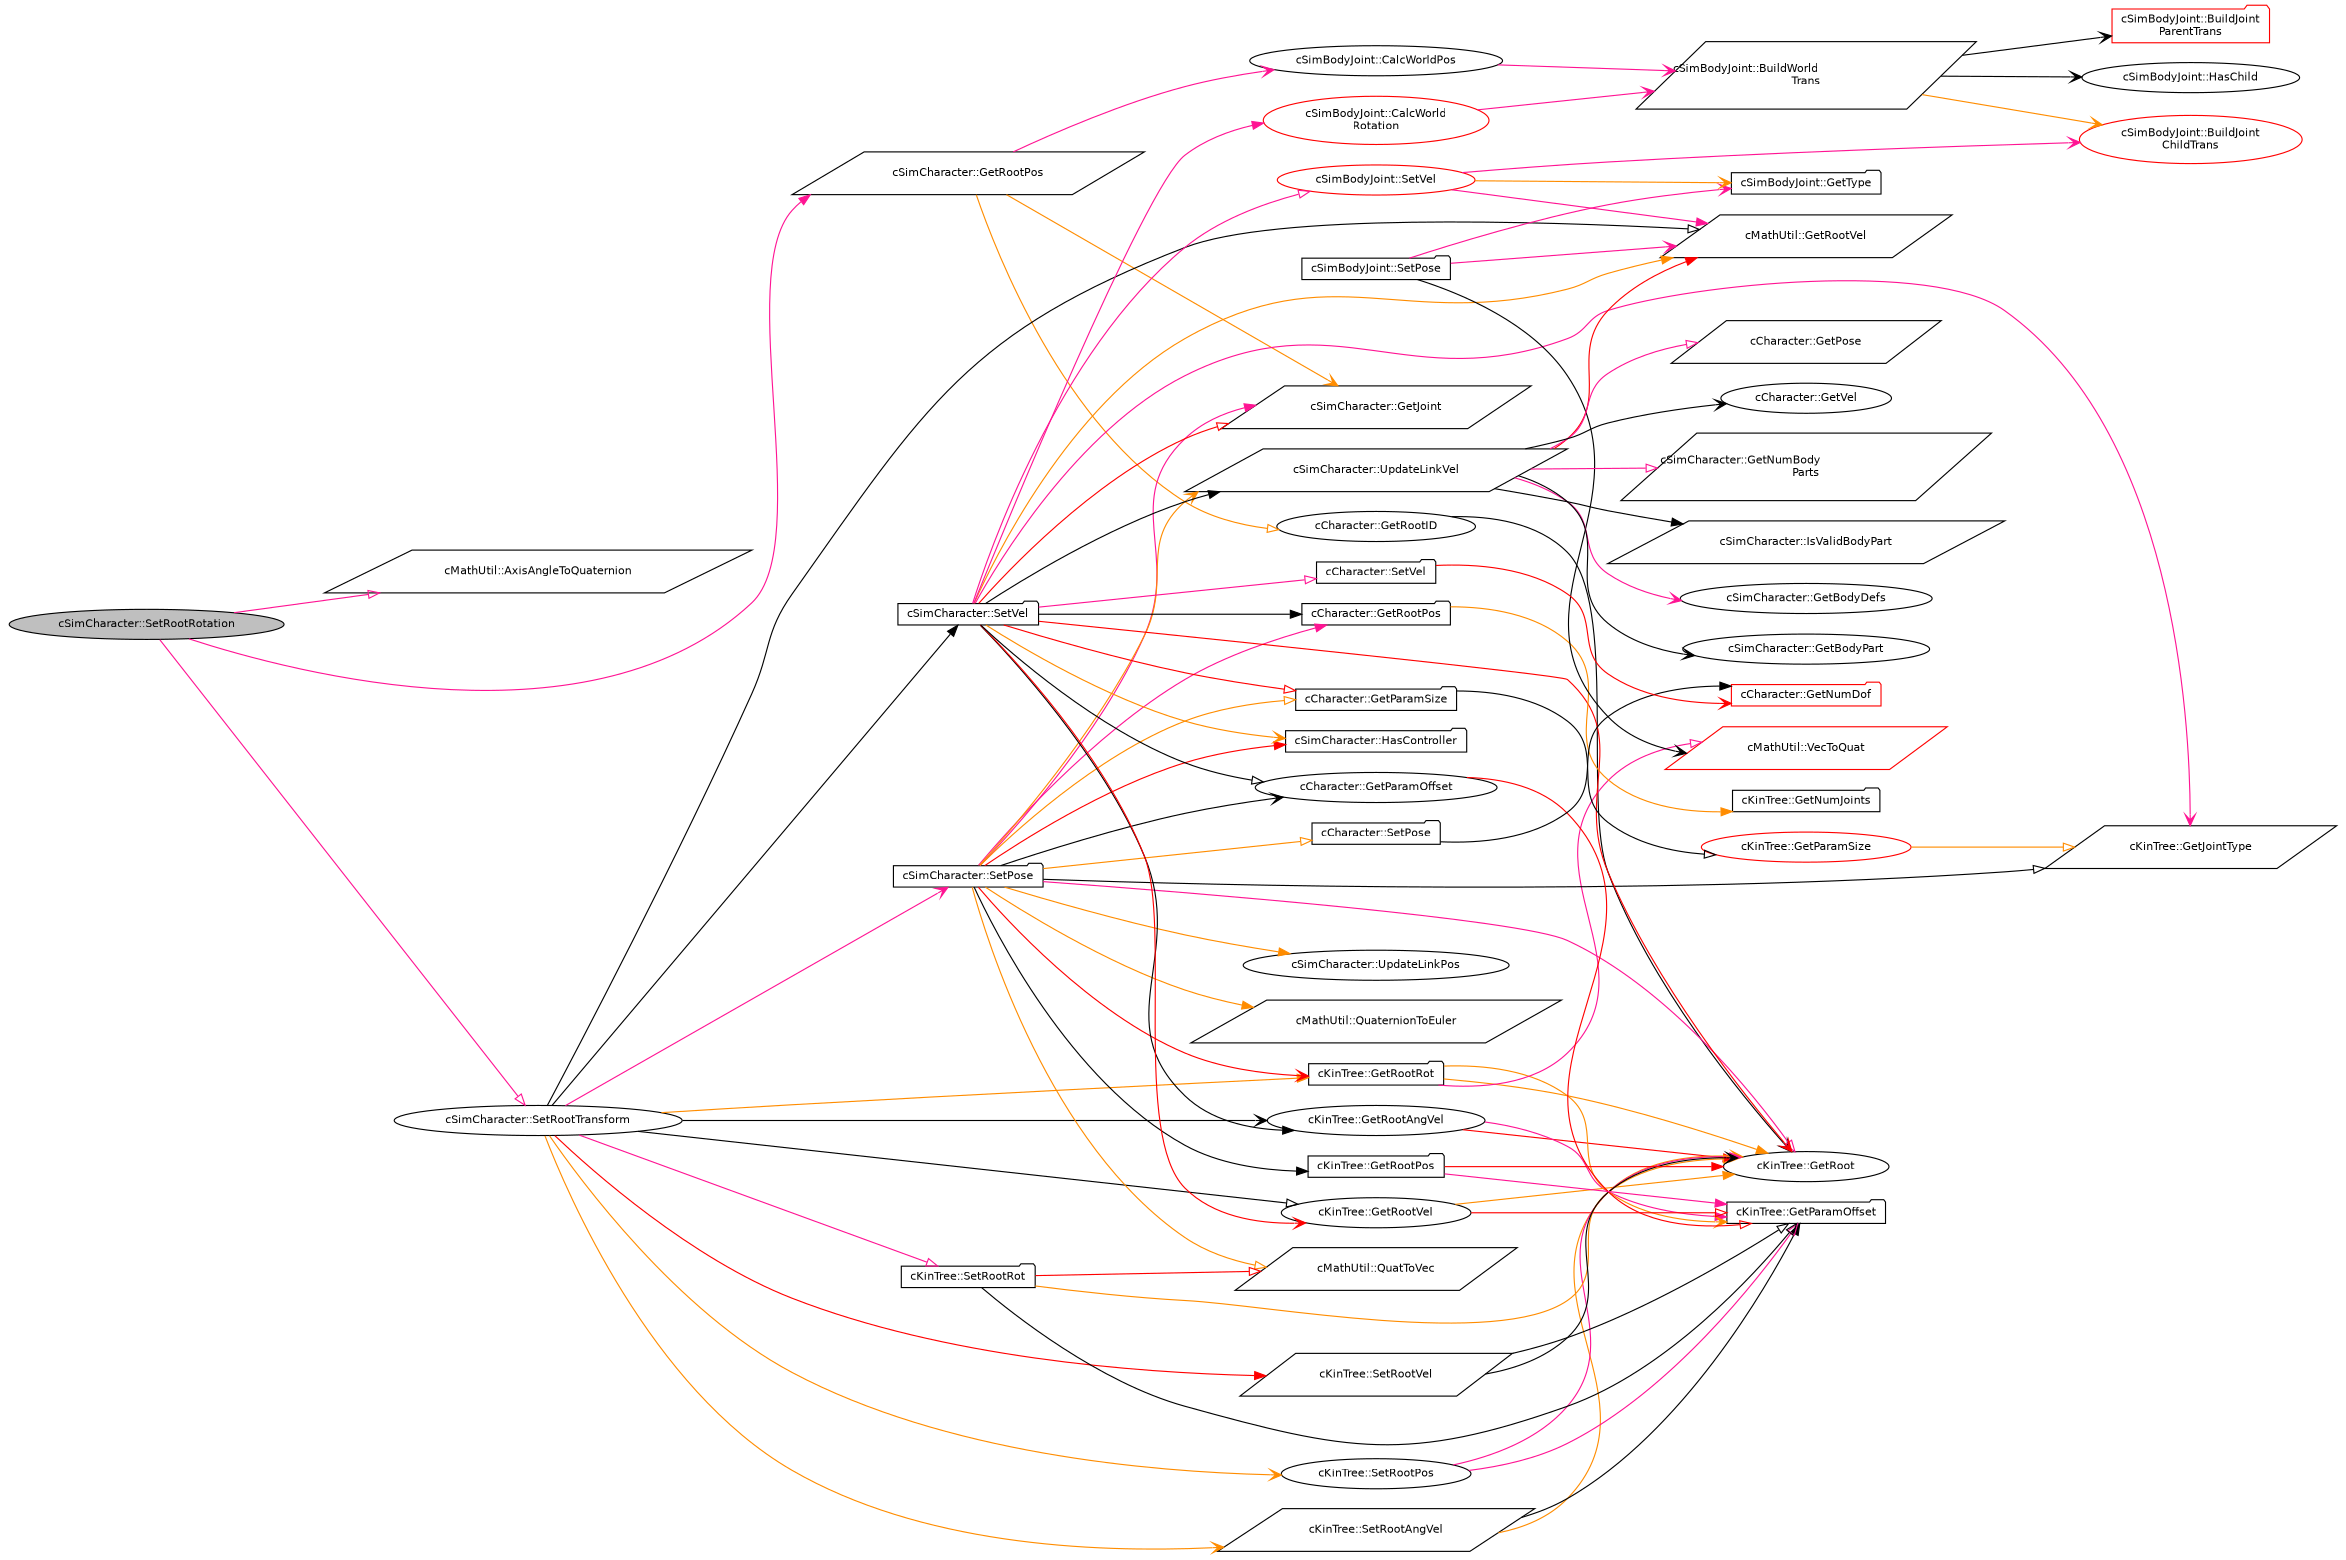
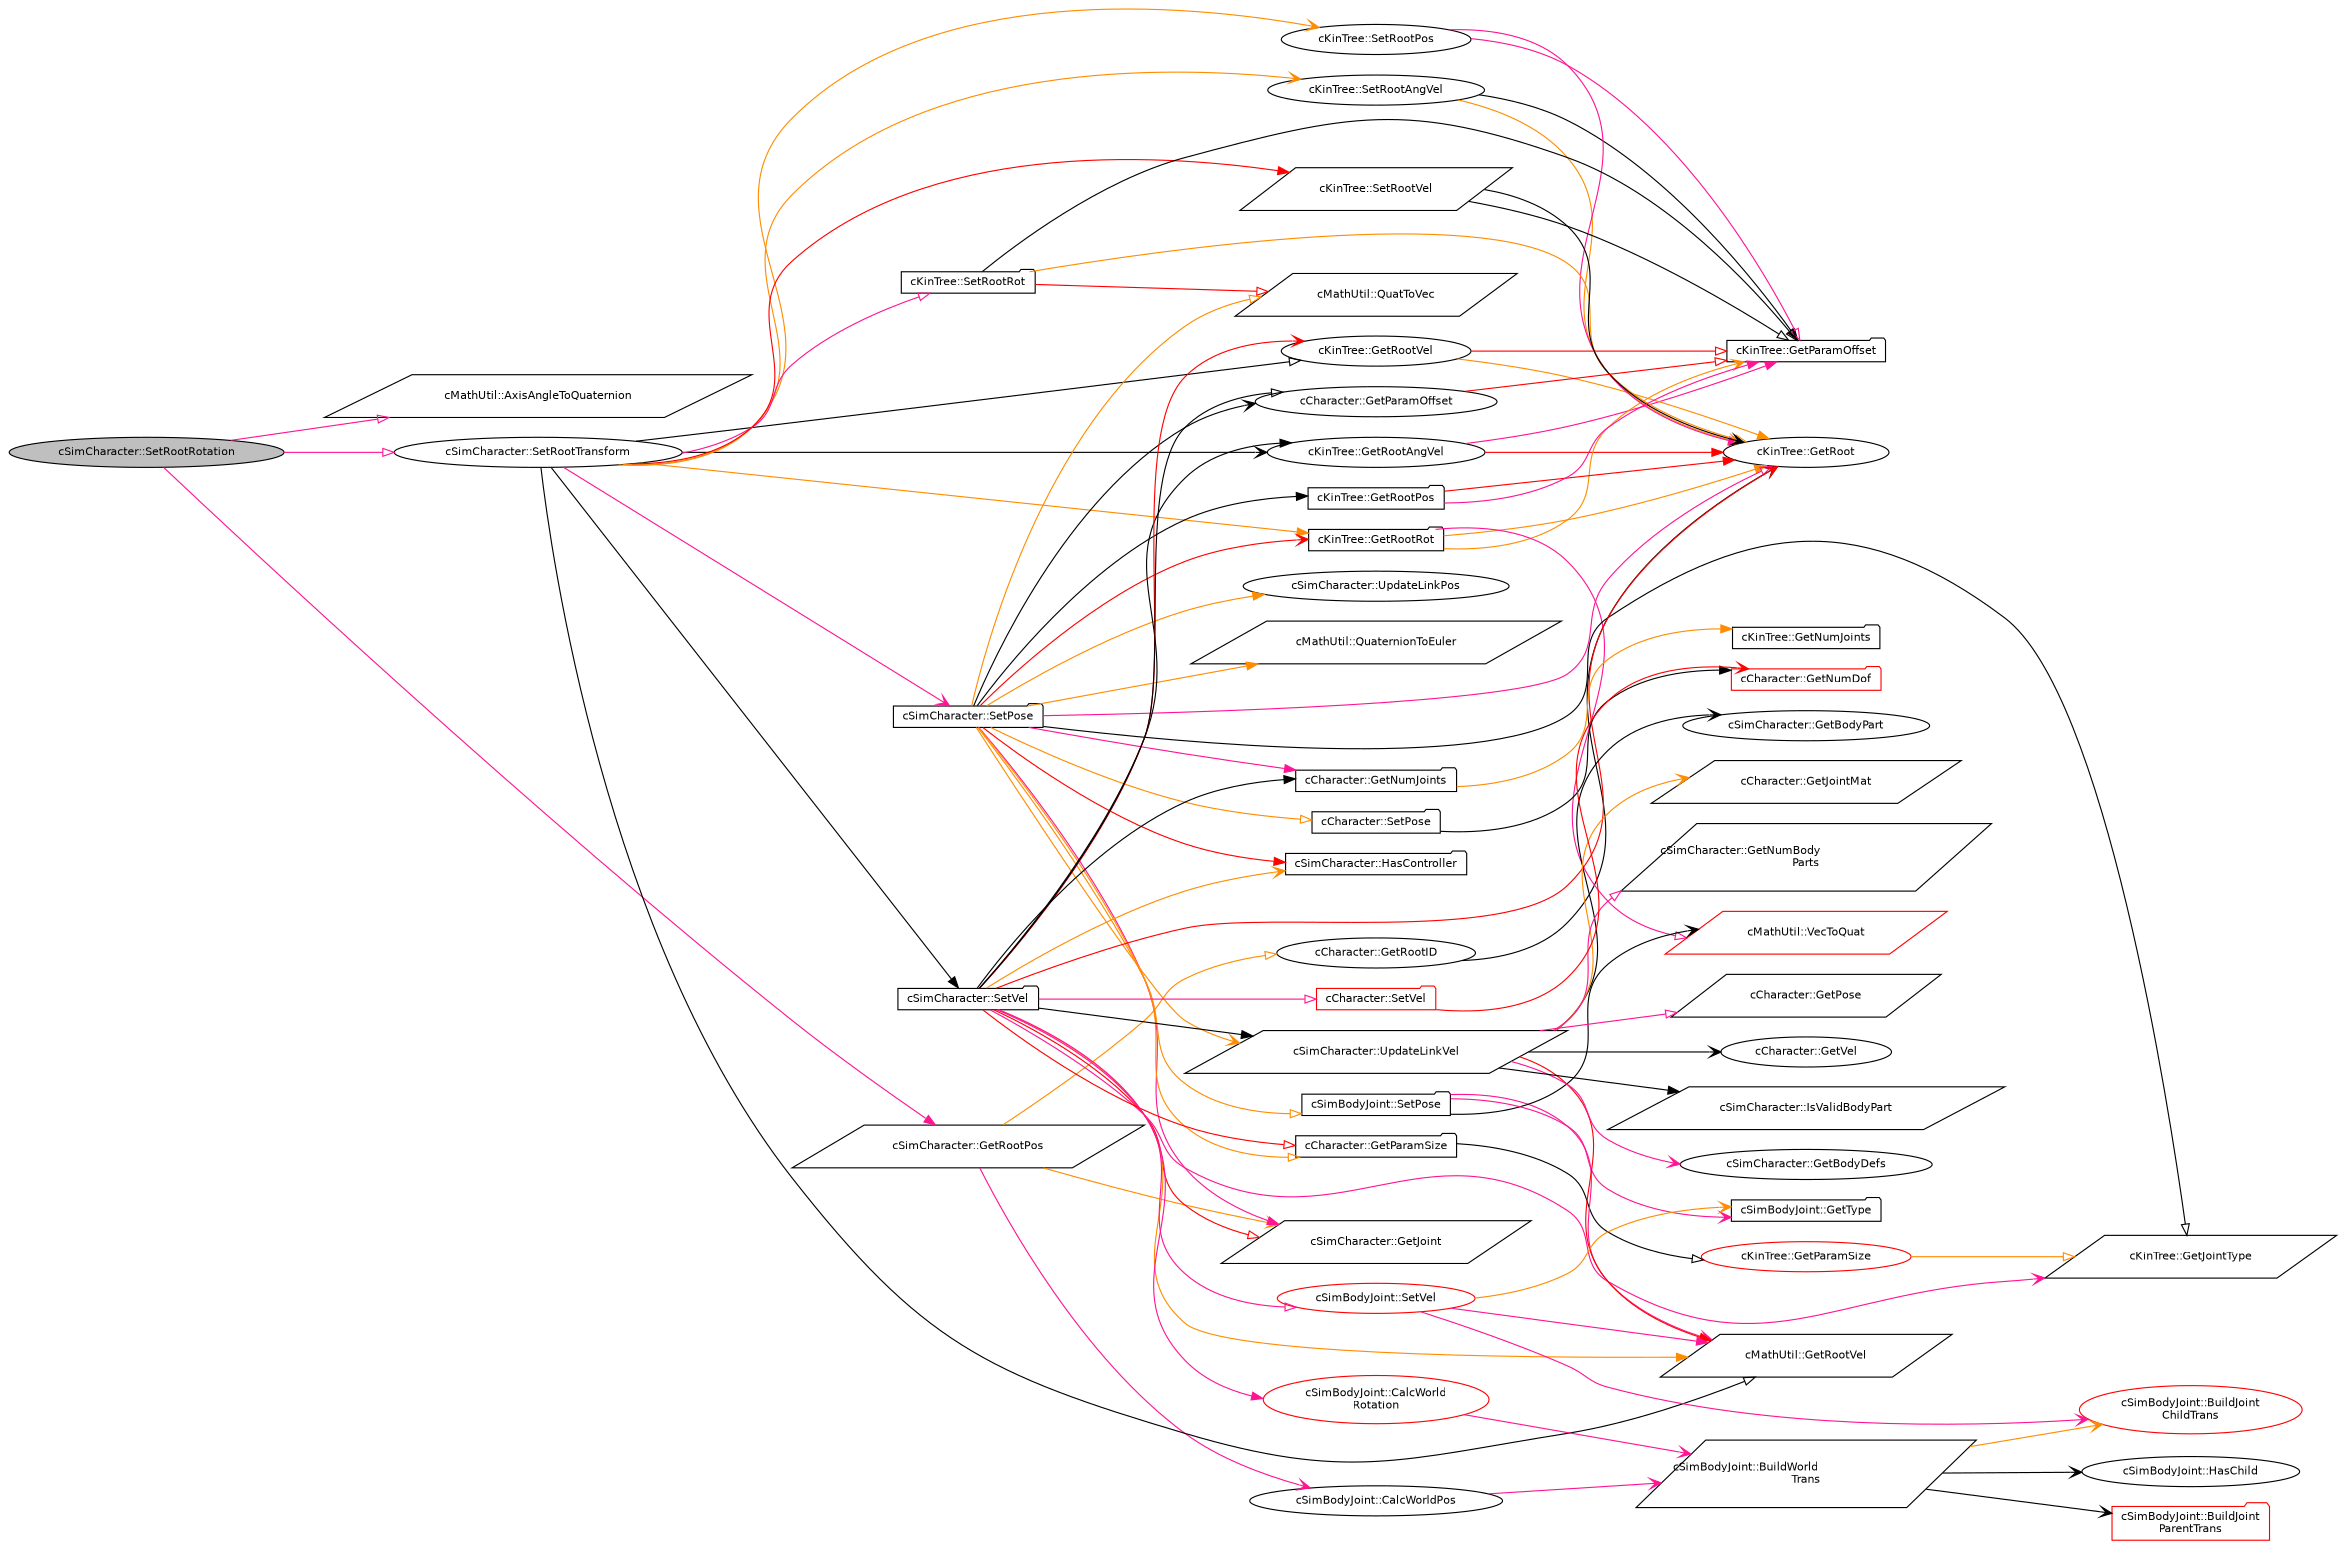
node "cCharacter::SetVel": color black -> red
node "cCharacter::GetRootPos": label "cCharacter::GetRootPos" -> "cCharacter::GetNumJoints"
node "cCharacter::GetJointMat": added
edge "cSimCharacter::SetPose" -> "cSimBodyJoint::SetPose": added
node "cKinTree::SetRootAngVel": shape parallelogram -> ellipse
